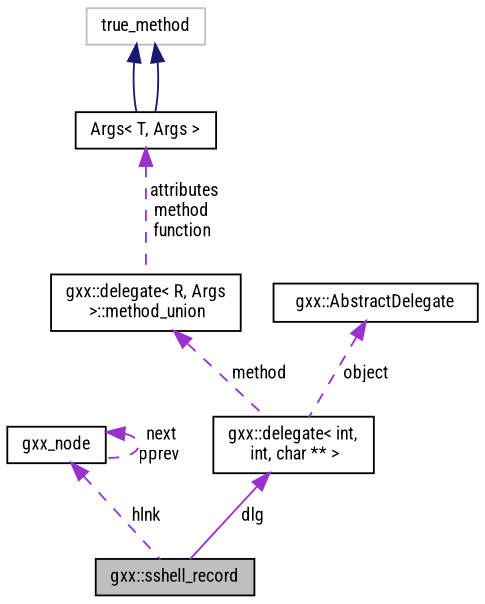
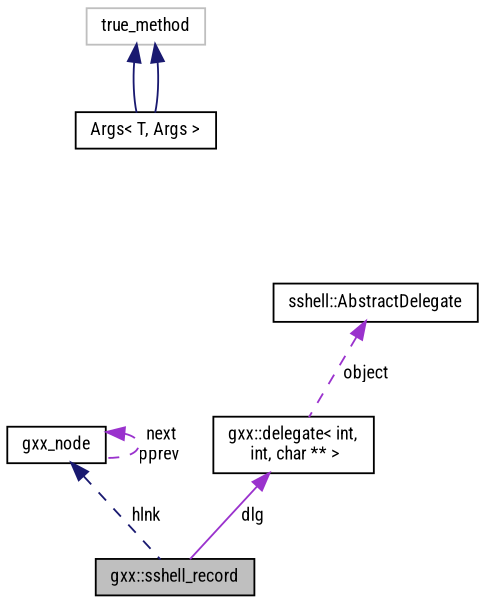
node "gxx::delegate< R, Args >::method_union": removed
node "gxx::AbstractDelegate": label "gxx::AbstractDelegate" -> "sshell::AbstractDelegate"
edge "gxx::sshell_record" -> "gxx_node": color darkorchid3 -> midnightblue
